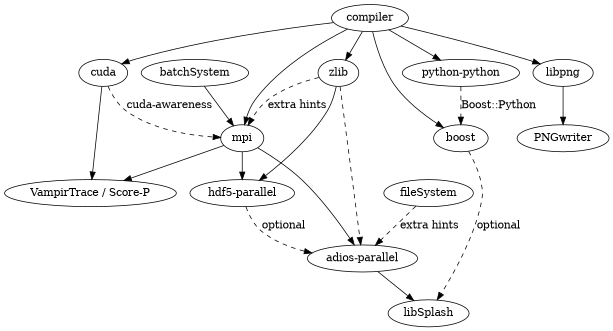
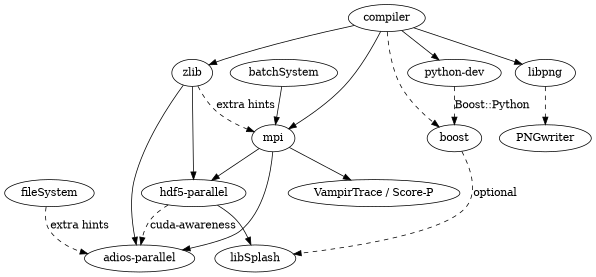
node "cuda": removed
node "python-python": label "python-python" -> "python-dev"
edge "compiler" -> "boost": style solid -> dashed
edge "libpng" -> "PNGwriter": style solid -> dashed
edge "zlib" -> "adios-parallel": style dashed -> solid
edge "hdf5-parallel" -> "adios-parallel": label "optional" -> "cuda-awareness"
edge "adios-parallel" -> "libSplash": now "hdf5-parallel" -> "libSplash"
